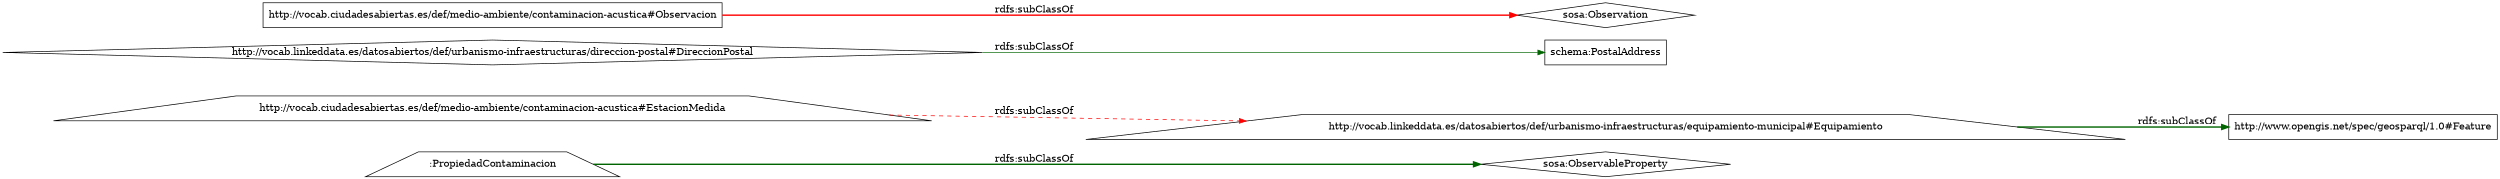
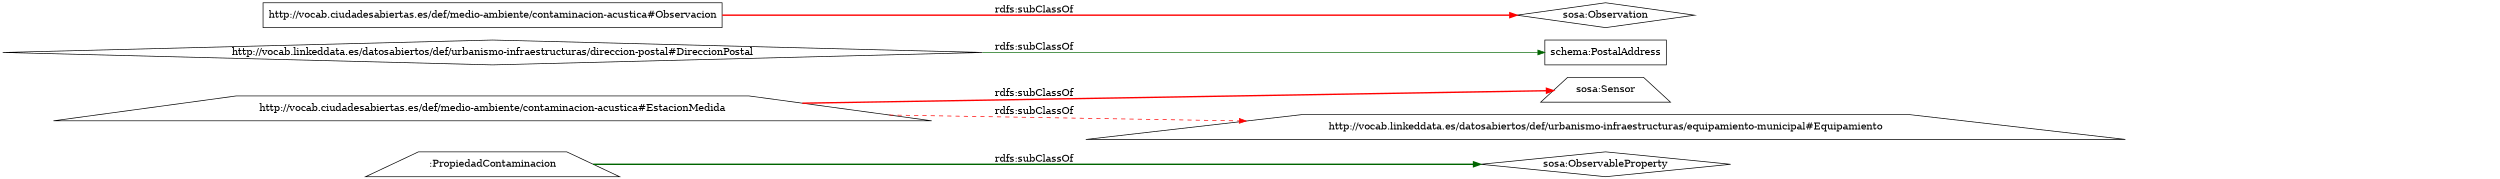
node "sosa:Sensor": added
node "http://www.opengis.net/spec/geosparql/1.0#Feature": removed
